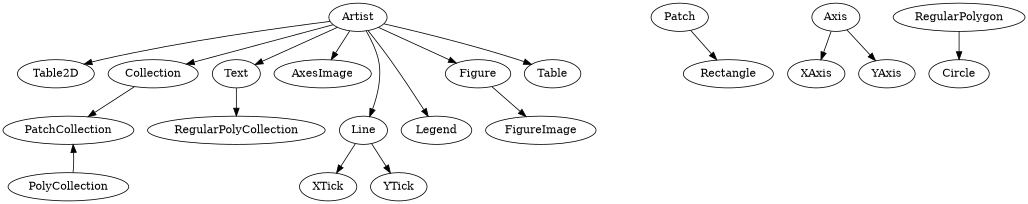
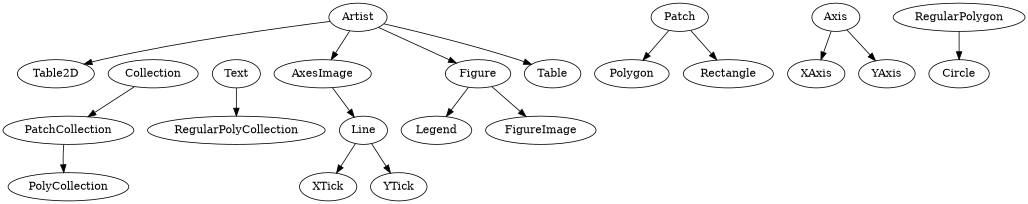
edge "Artist" -> "Collection": removed
edge "Artist" -> "Text": removed
edge "Artist" -> "Line": now "AxesImage" -> "Line"
edge "Artist" -> "Legend": now "Figure" -> "Legend"
node "Polygon": added
edge "PolyCollection" -> "PatchCollection": reversed
